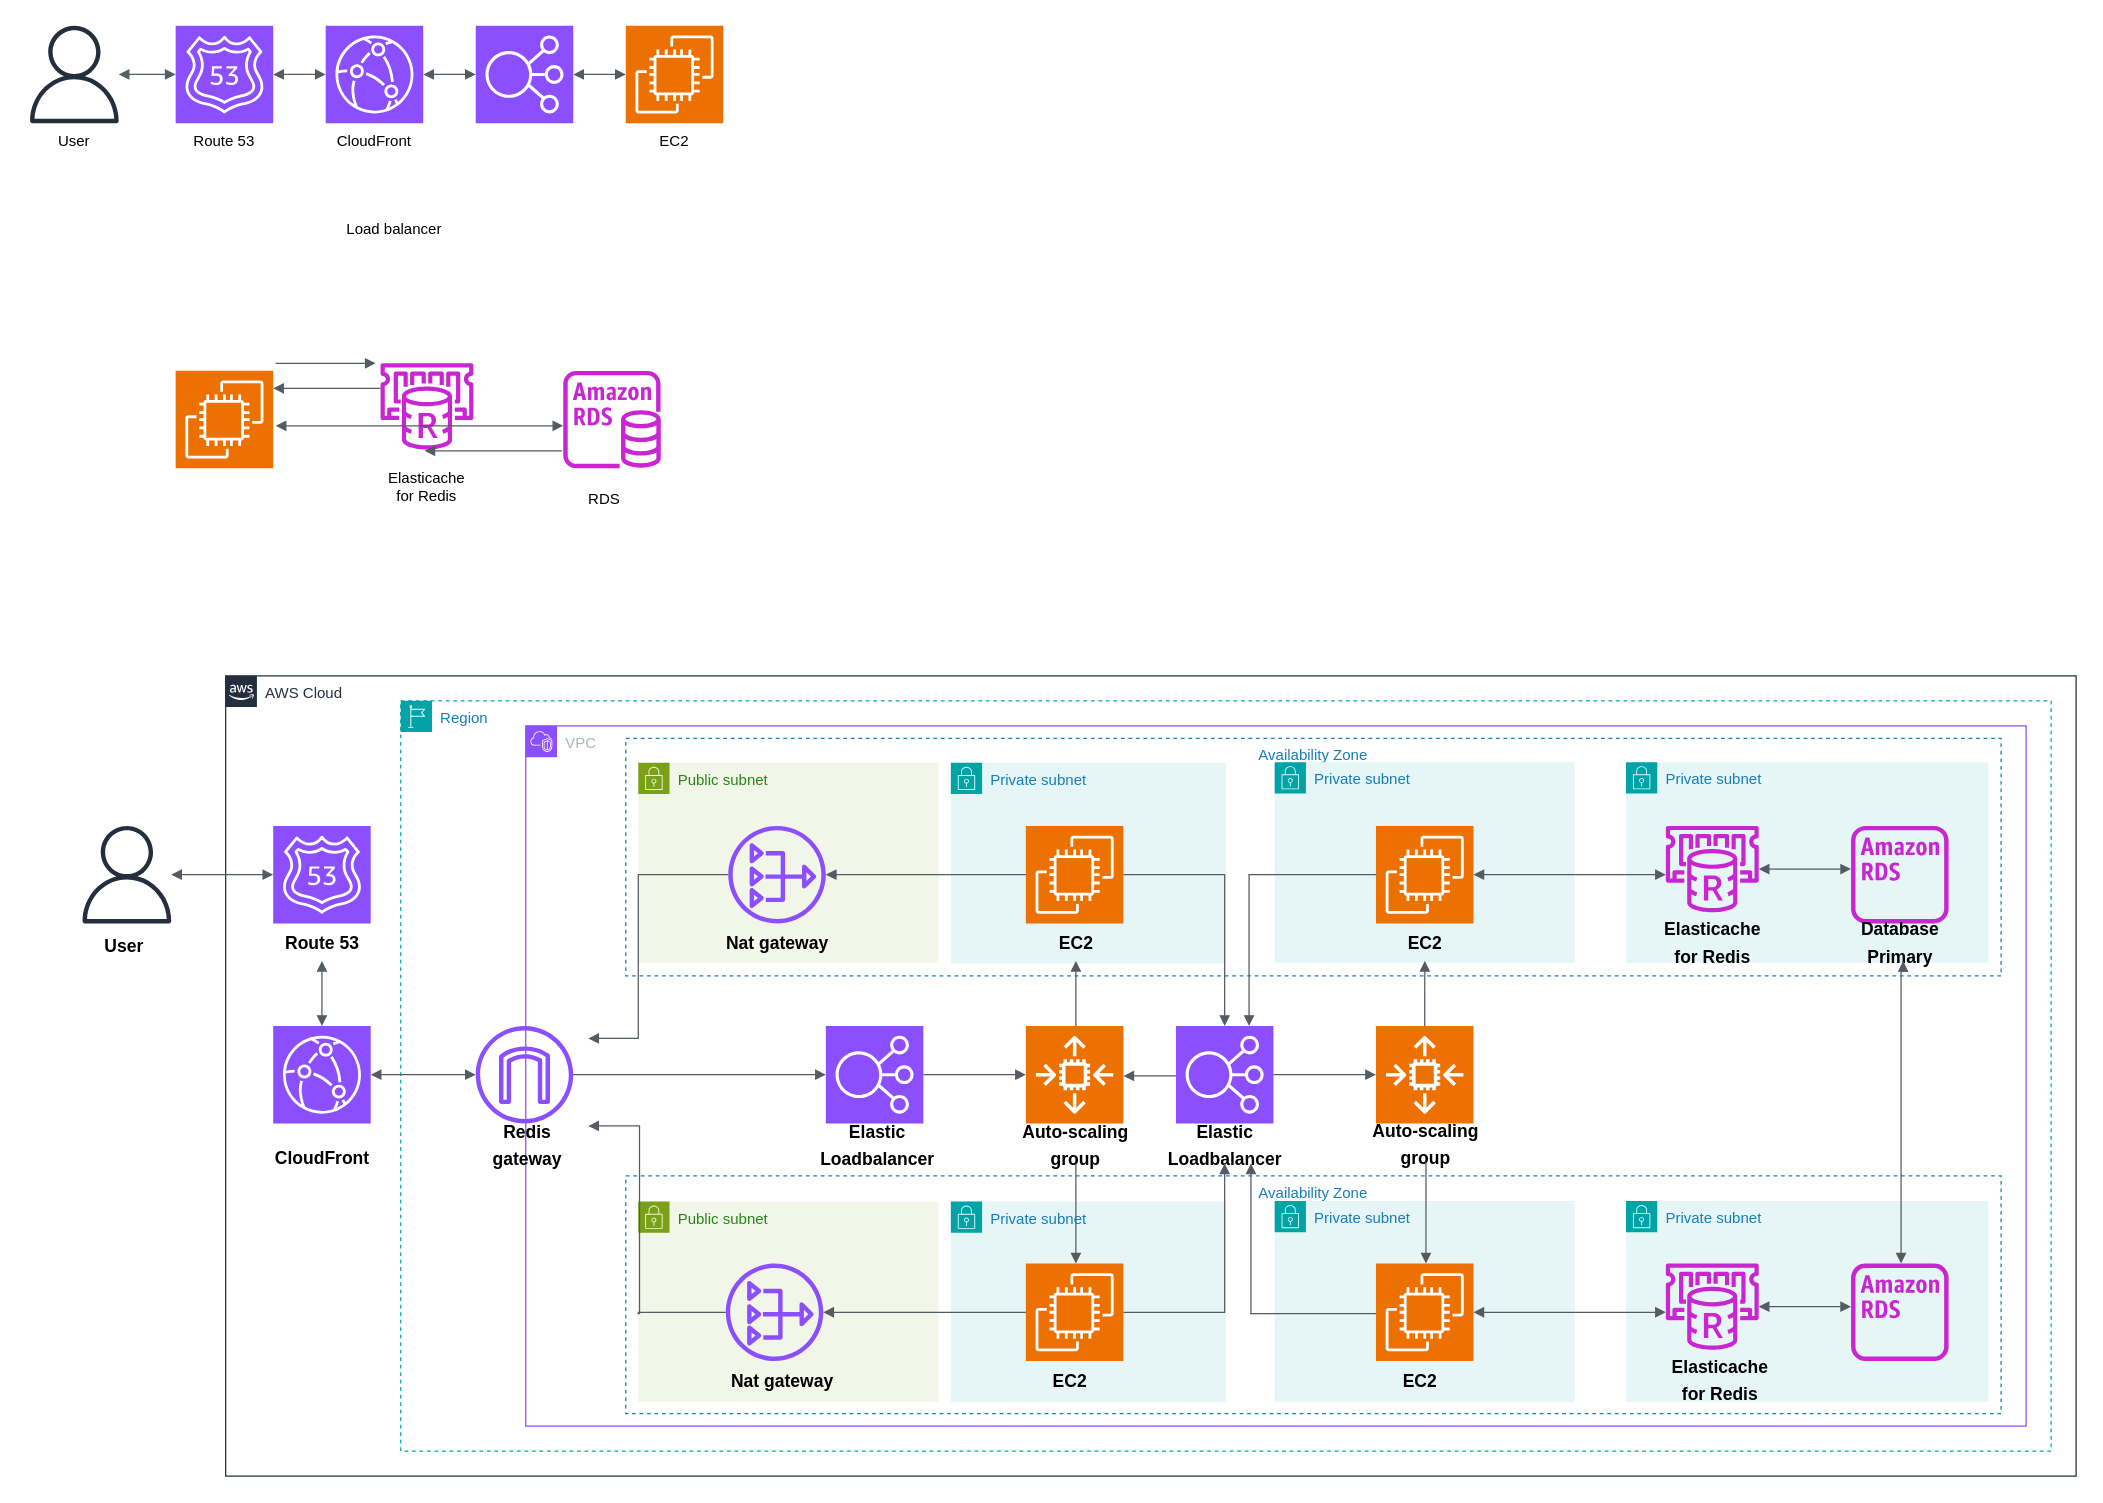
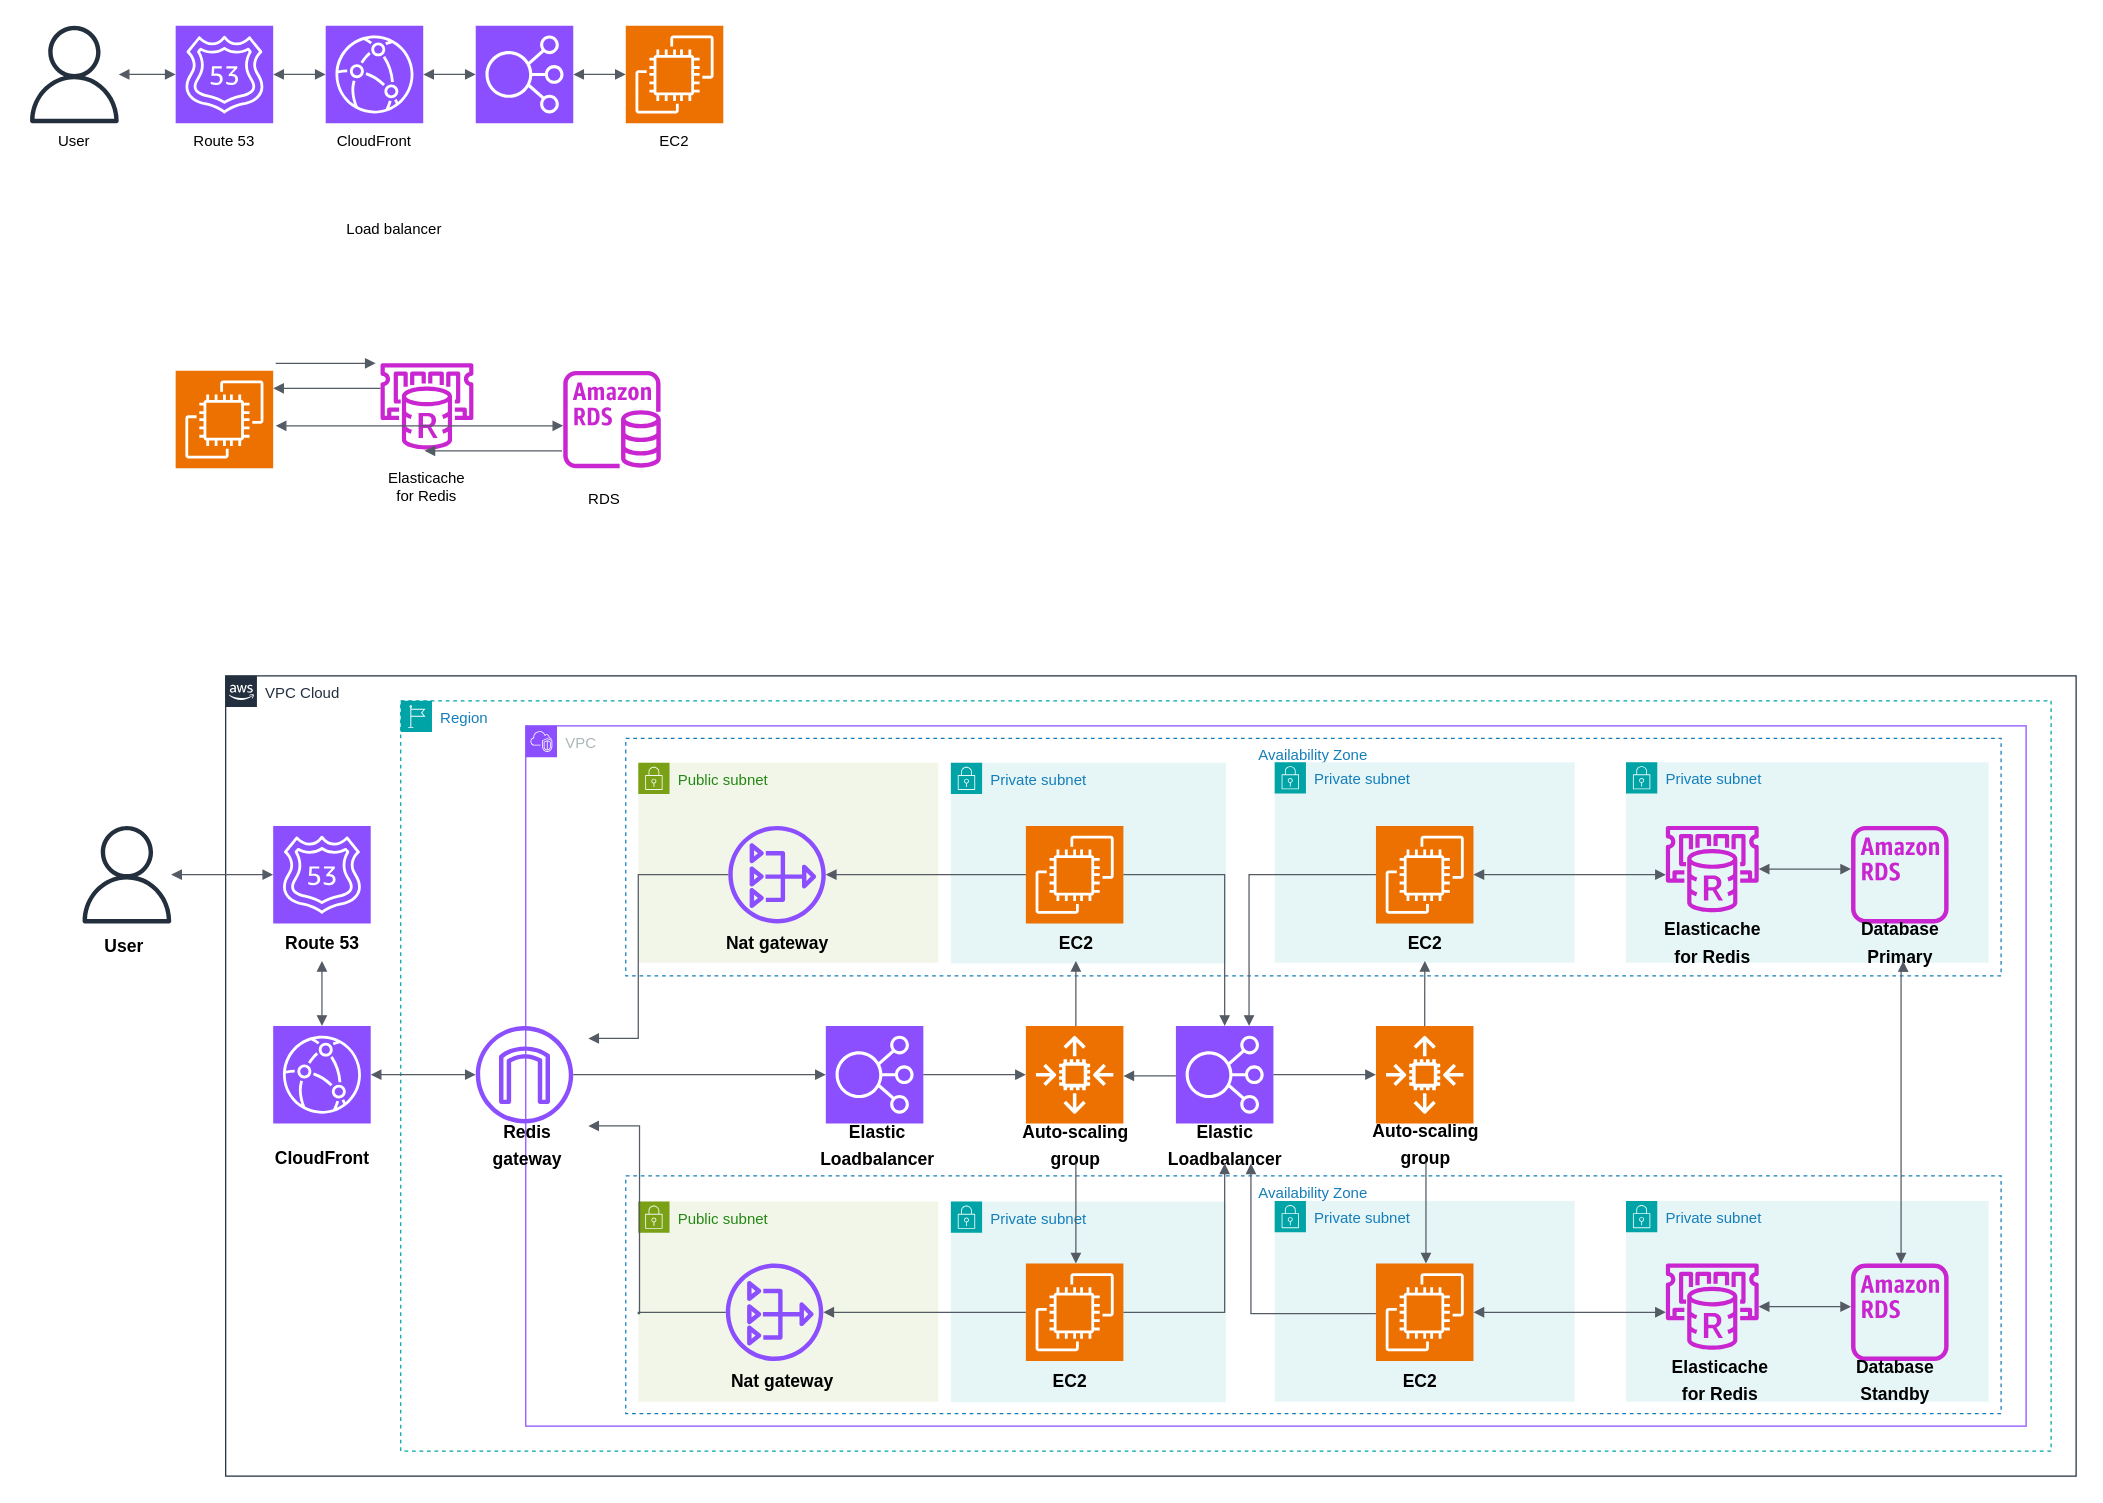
node "AWS Cloud": label "AWS Cloud" -> "VPC Cloud"
node "Database Standby": added
